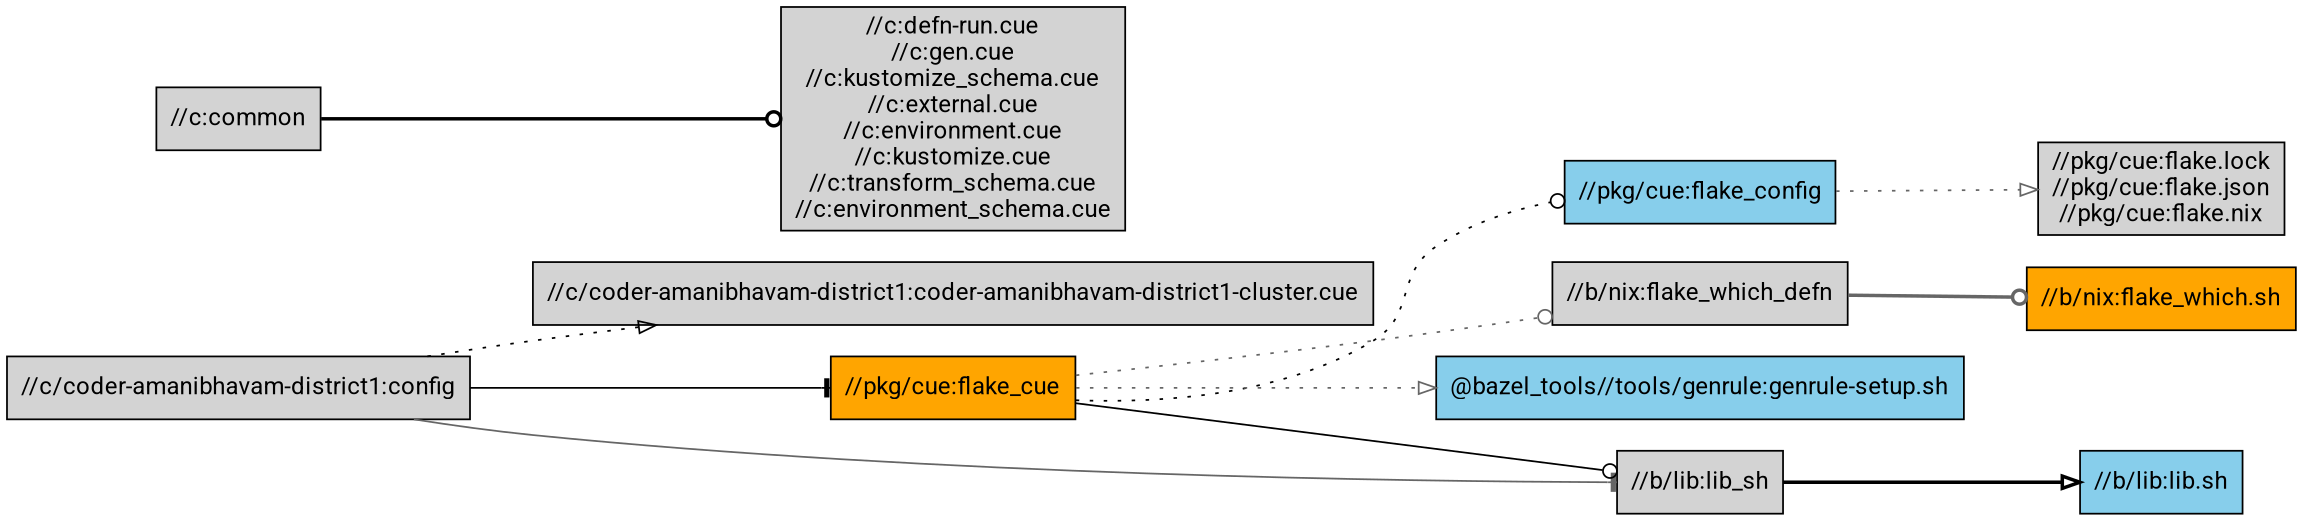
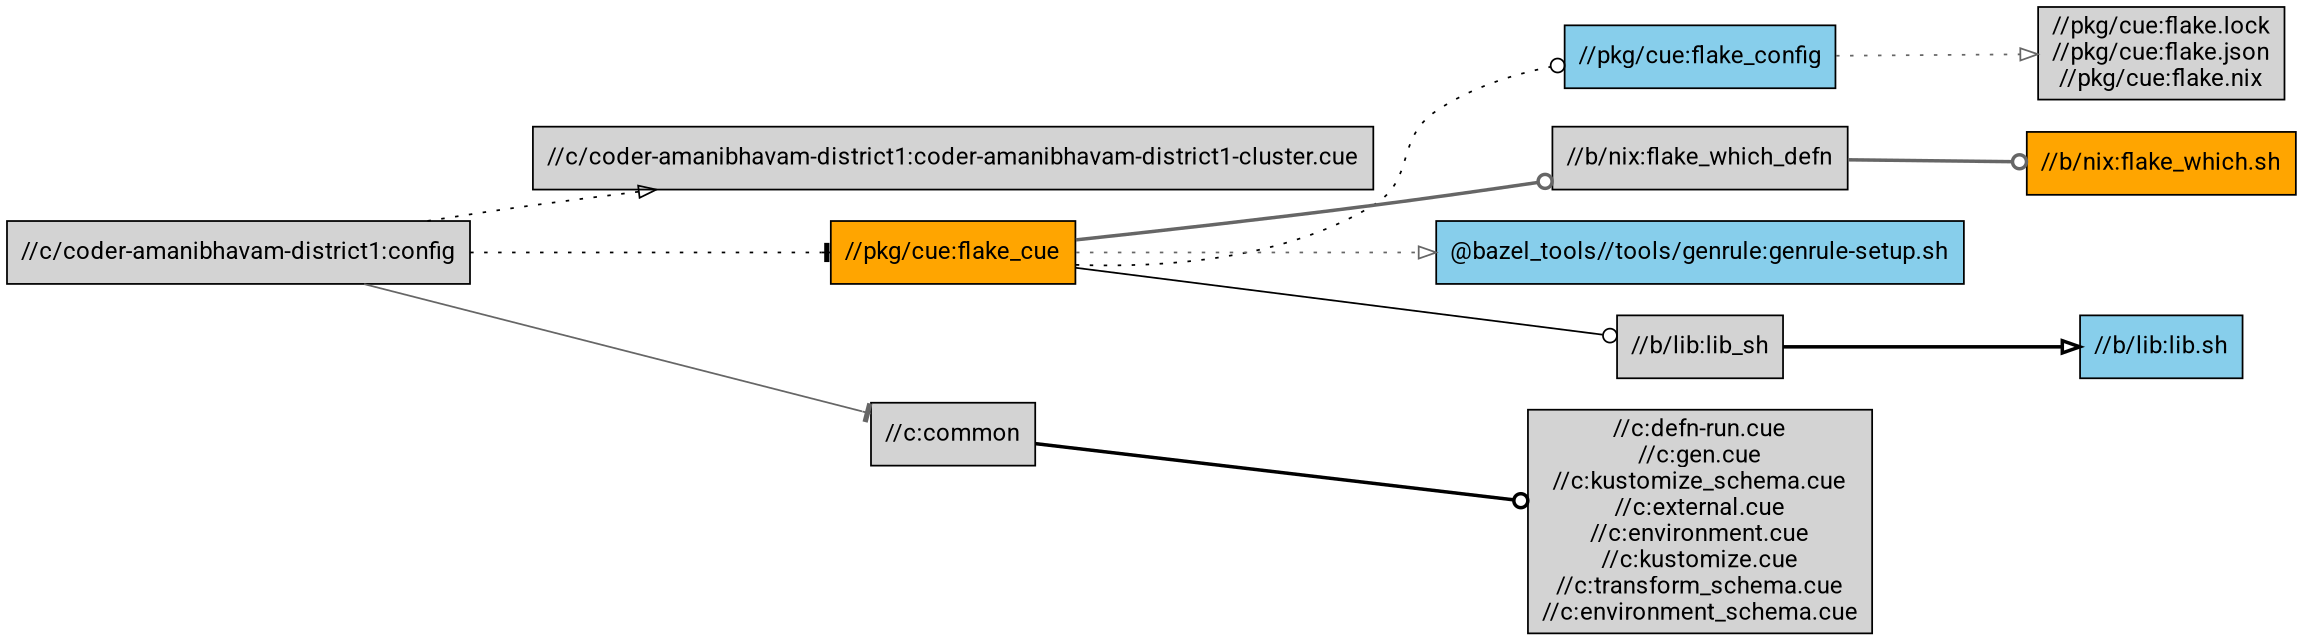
edge "//pkg/cue:flake_cue" -> "//b/nix:flake_which_defn": style dotted -> bold
edge "//c/coder-amanibhavam-district1:config" -> "//pkg/cue:flake_cue": style solid -> dotted
edge "//c/coder-amanibhavam-district1:config" -> "//b/lib:lib_sh": now "//c/coder-amanibhavam-district1:config" -> "//c:common"
